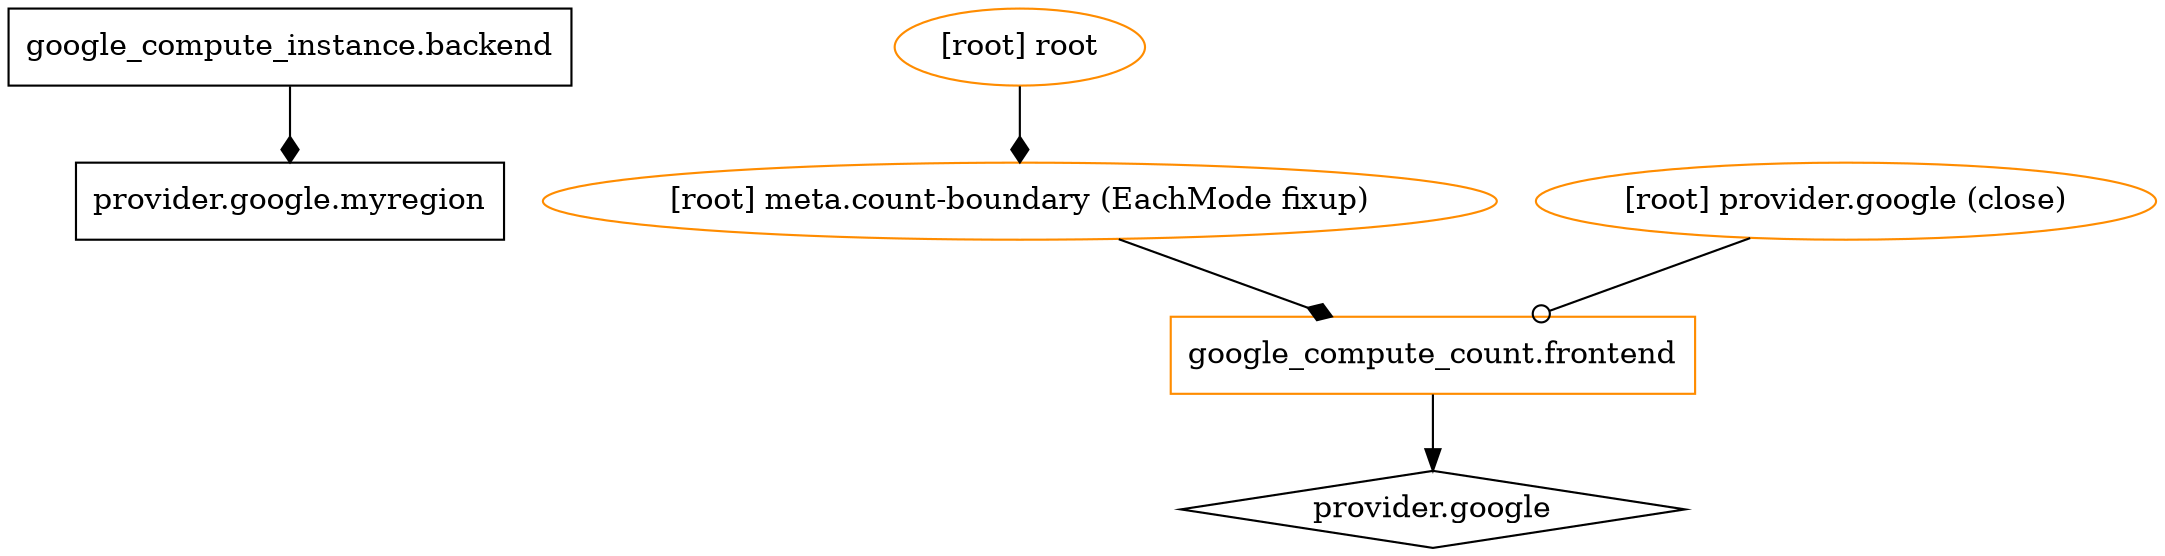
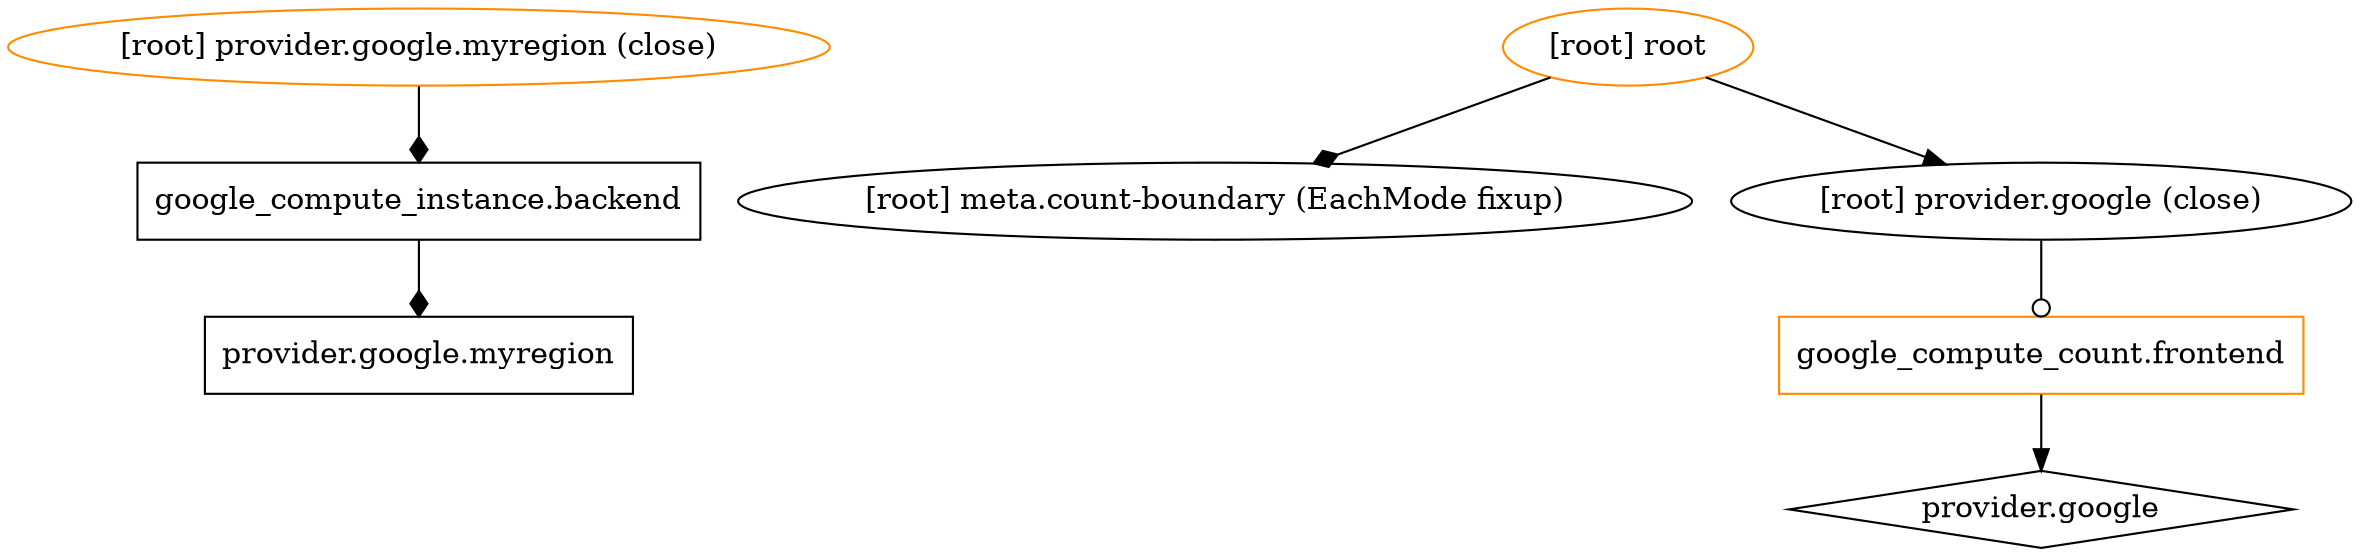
node "[root] provider.google.myregion (close)": added
edge "[root] root" -> "[root] provider.google (close)": added
node "[root] meta.count-boundary (EachMode fixup)": color darkorange -> black
node "[root] provider.google (close)": color darkorange -> black
edge "[root] meta.count-boundary (EachMode fixup)" -> "google_compute_count.frontend": removed
